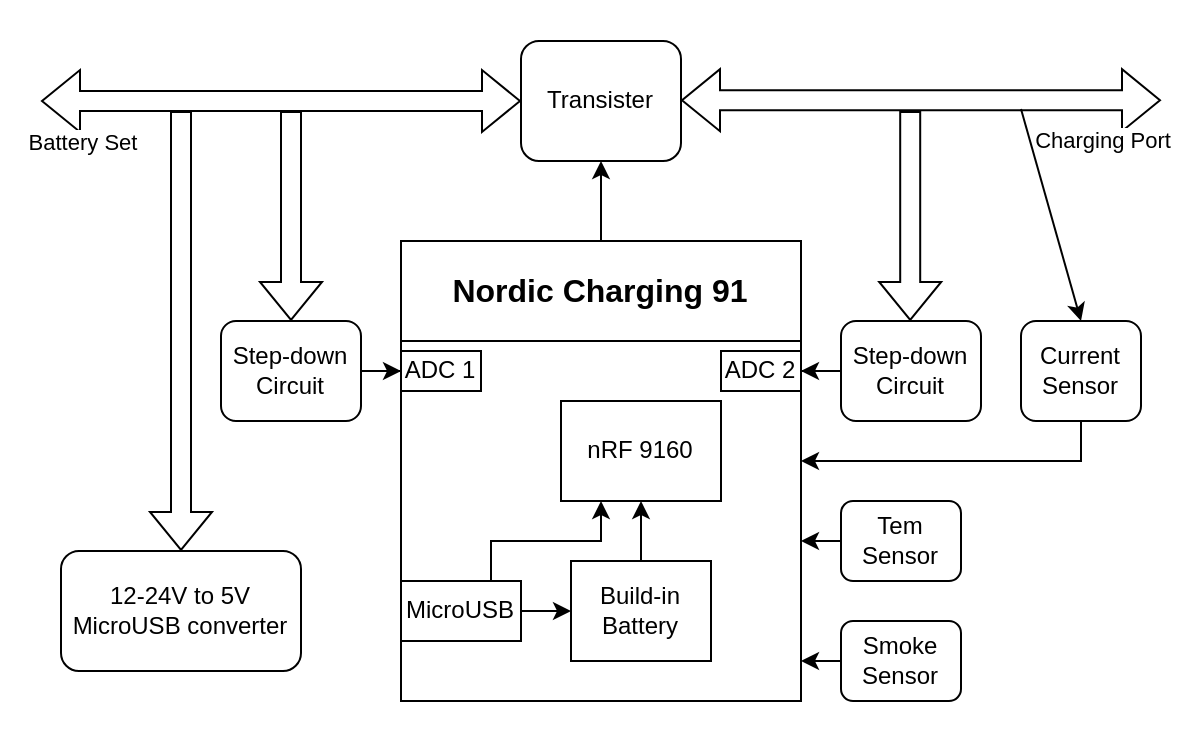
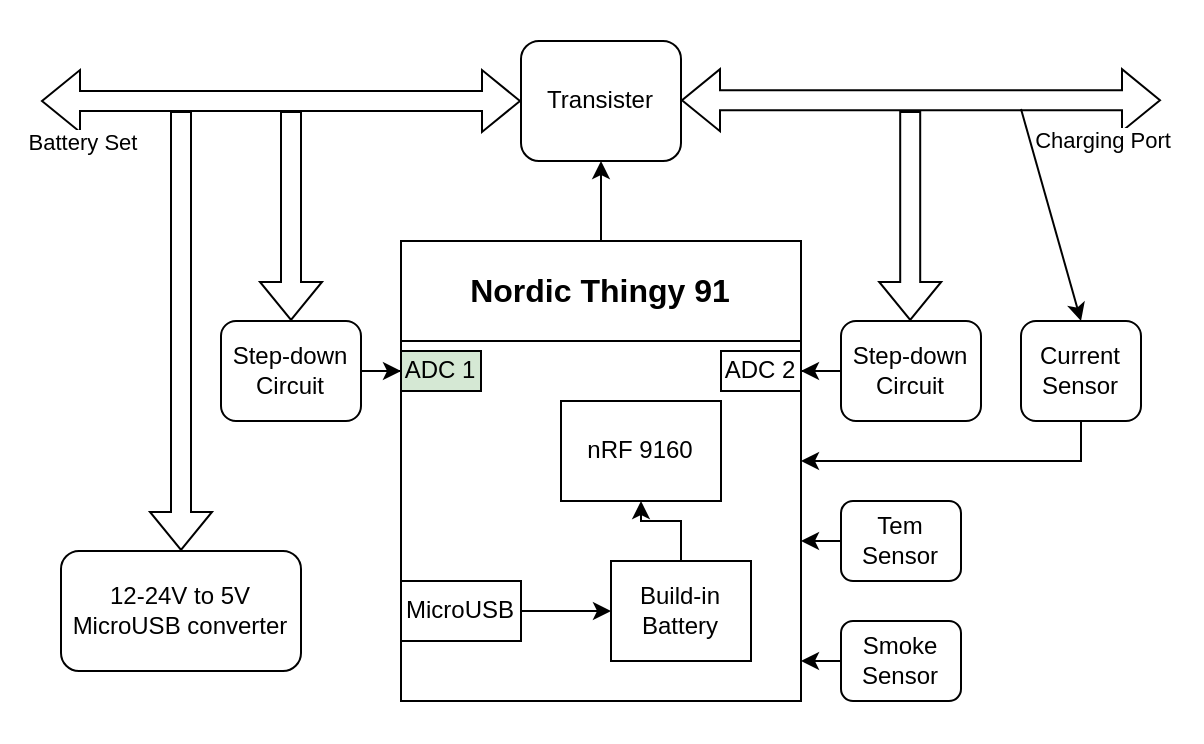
node "Nordic Charging 91": label "Nordic Charging 91" -> "Nordic Thingy 91"
node "ADC 1": fillcolor #ffffff -> #d5e8d4
edge "MicroUSB" -> "nRF 9160": removed
node "Build-in Battery": moved (641, 611) -> (681, 611)
